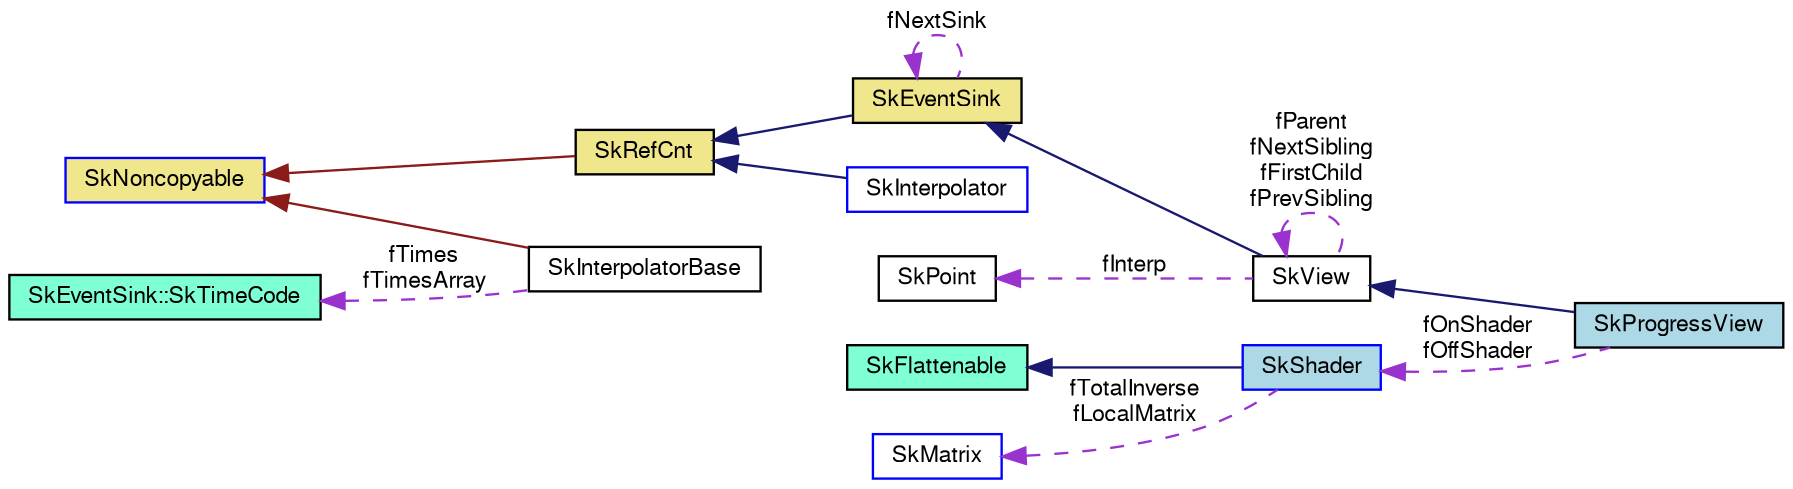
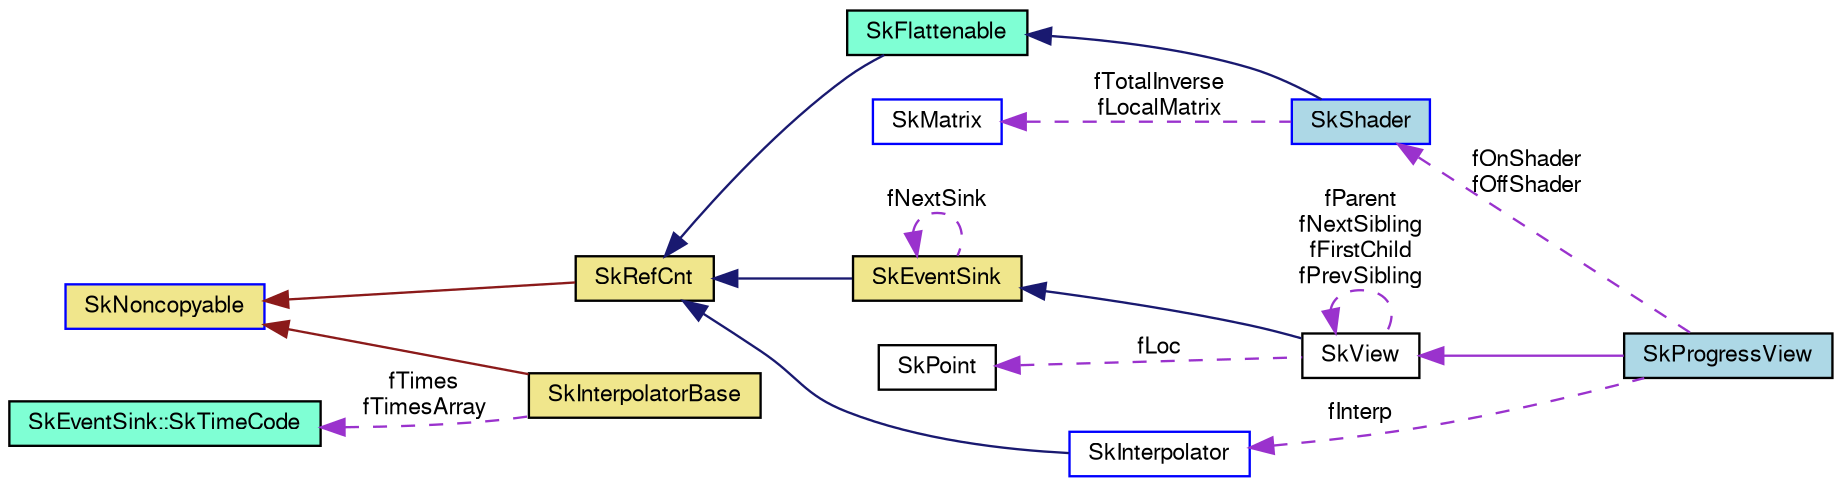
edge "SkFlattenable" -> "SkRefCnt": added
edge "SkView" -> "SkPoint": label "fInterp" -> "fLoc"
node "SkInterpolatorBase": fillcolor white -> khaki
edge "SkProgressView" -> "SkView": color midnightblue -> darkorchid3
edge "SkProgressView" -> "SkInterpolator": added, label "fInterp"
